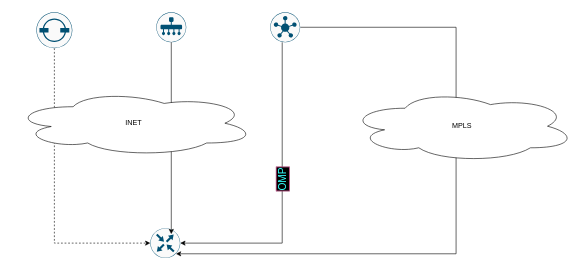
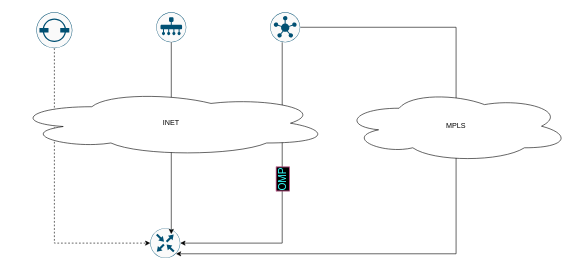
node "INET": size 243x66 -> 318x66
node "MPLS": moved (462, 126) -> (456, 126)
